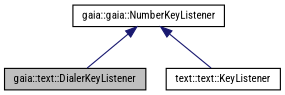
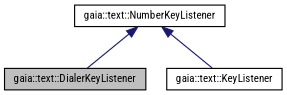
node "gaia::gaia::NumberKeyListener": label "gaia::gaia::NumberKeyListener" -> "gaia::text::NumberKeyListener"
node "text::text::KeyListener": label "text::text::KeyListener" -> "gaia::text::KeyListener"
